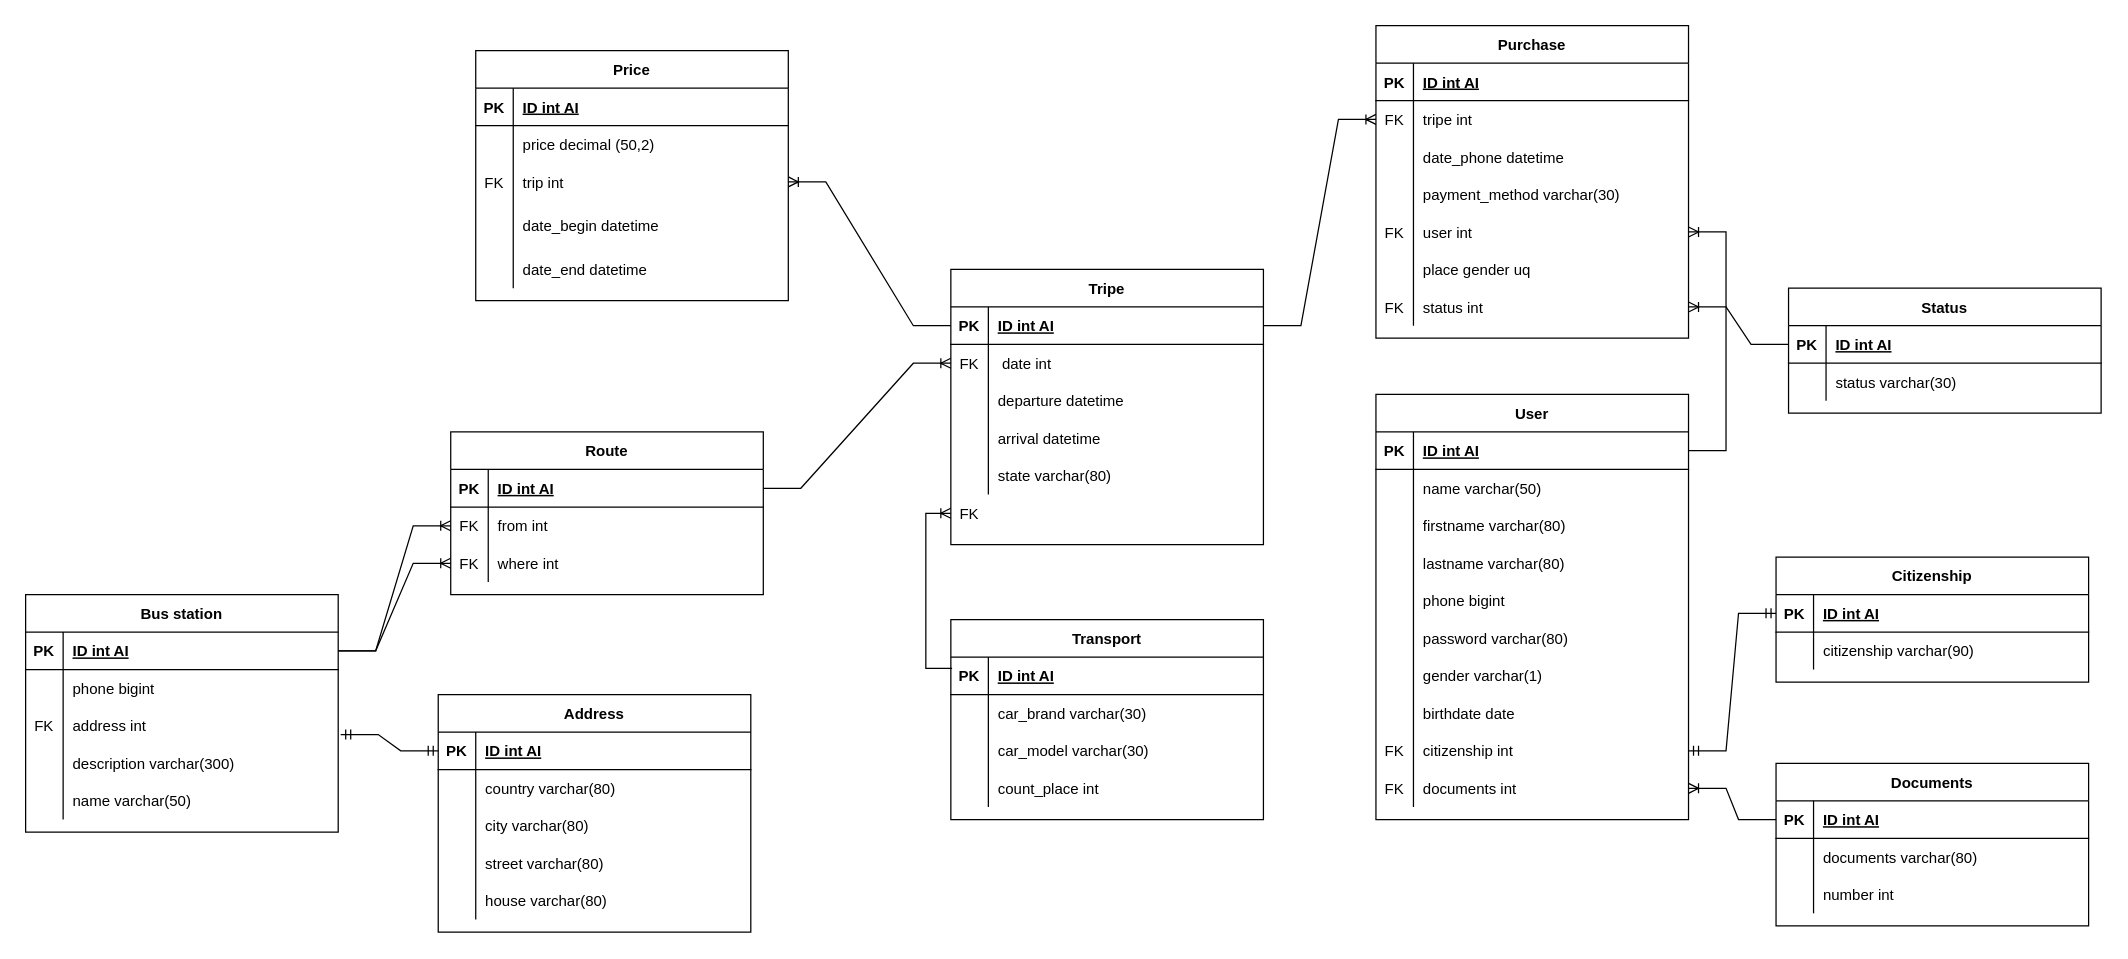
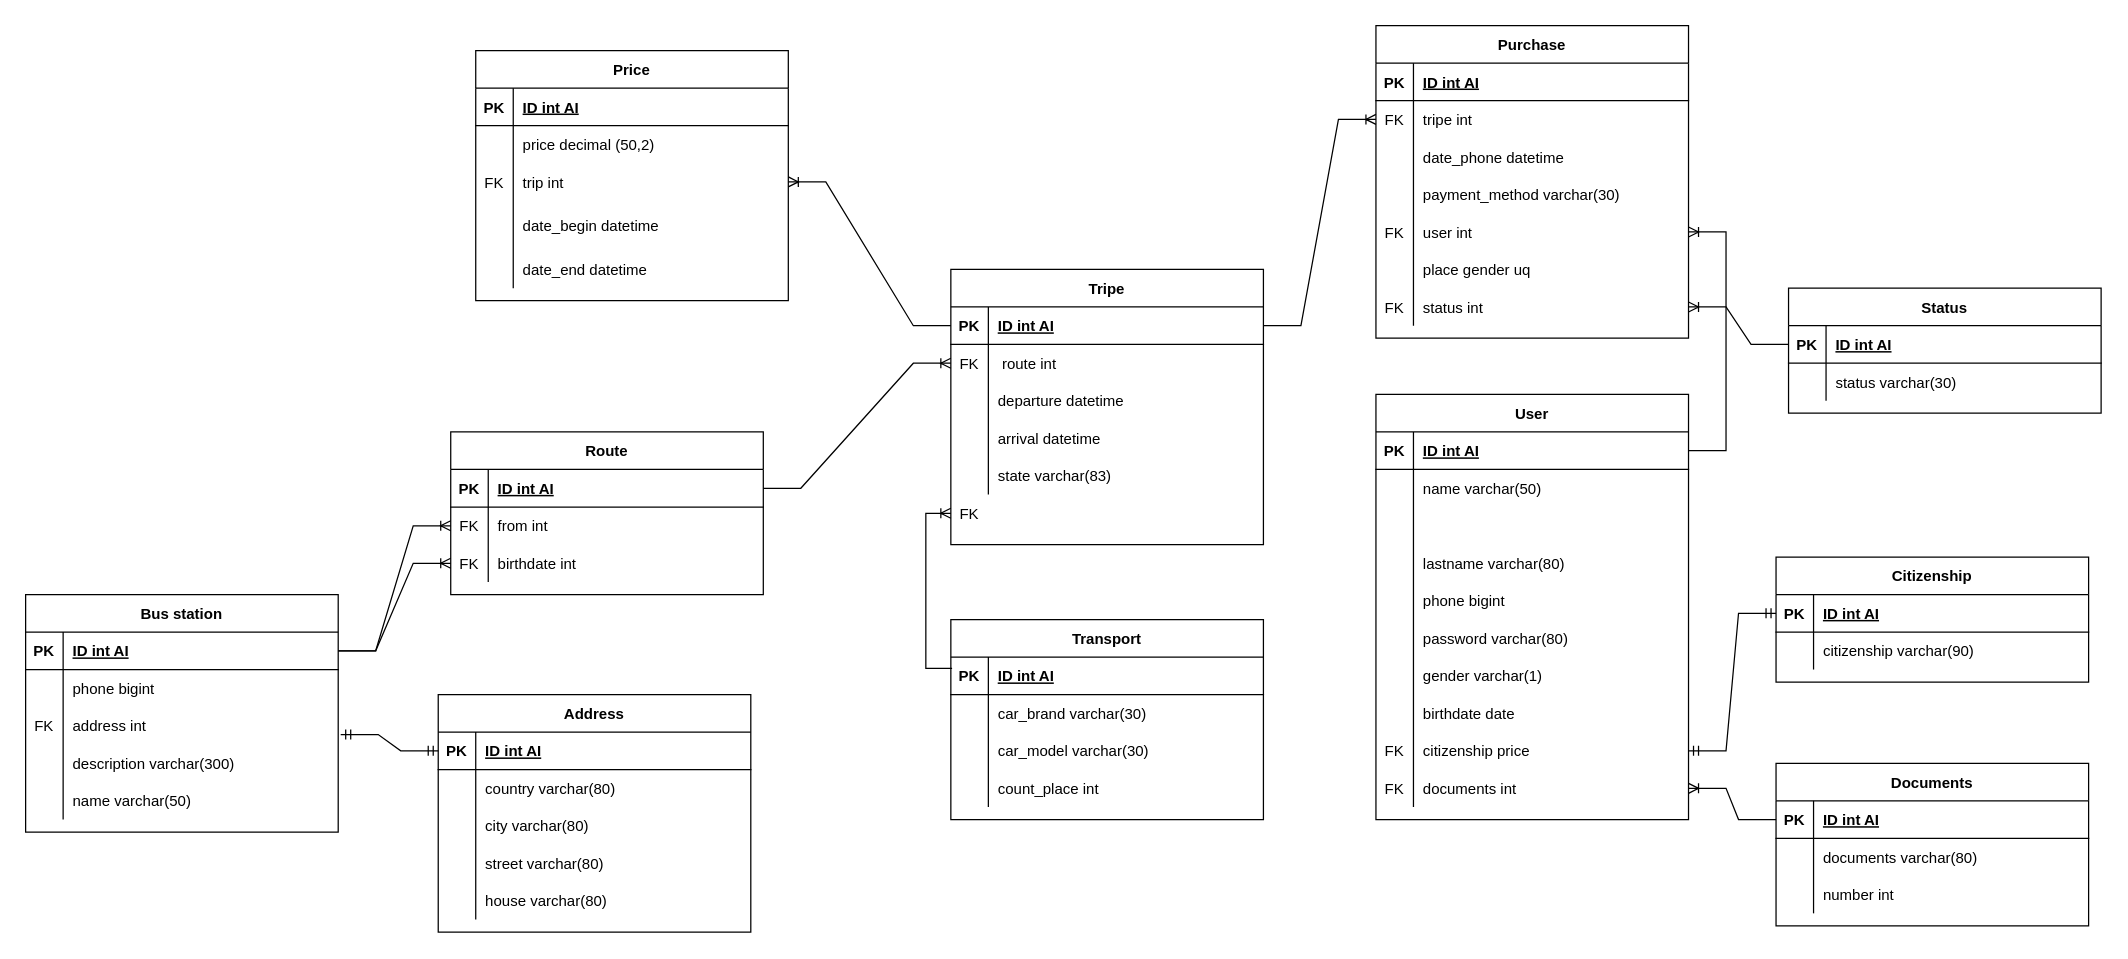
node "date int": label "date int" -> "route int"
node "state varchar(80)": label "state varchar(80)" -> "state varchar(83)"
node "firstname varchar(80)": removed
node "where int": label "where int" -> "birthdate int"
node "citizenship int": label "citizenship int" -> "citizenship price"
